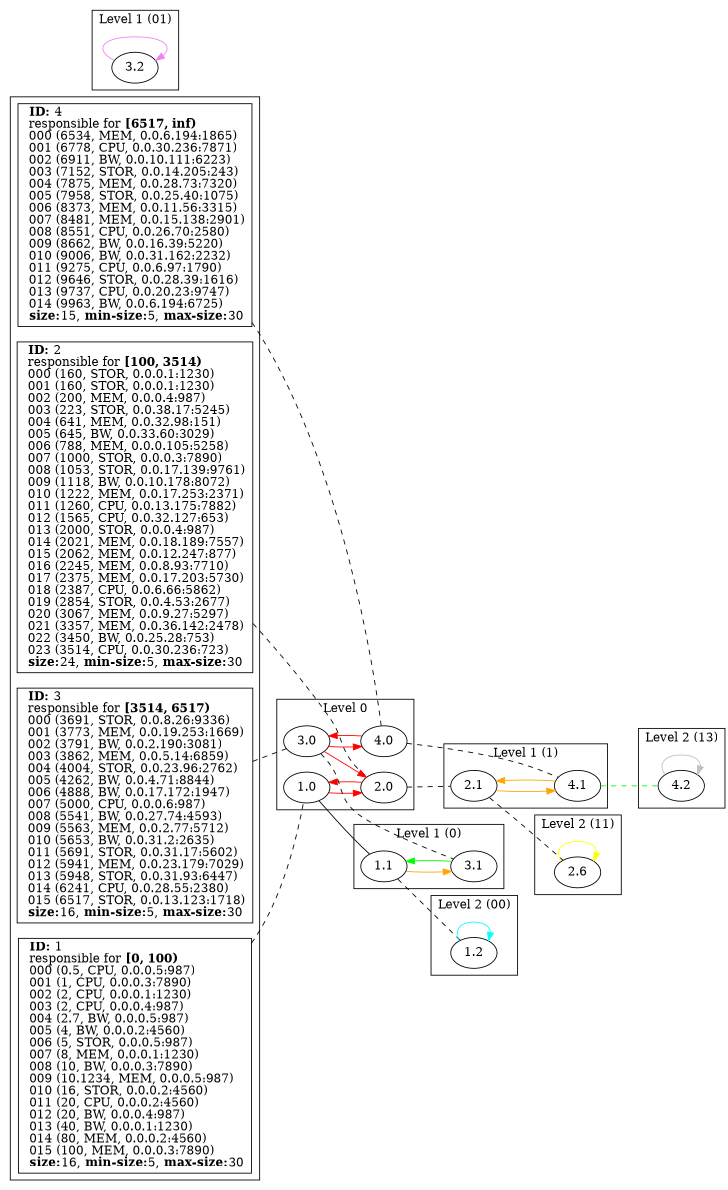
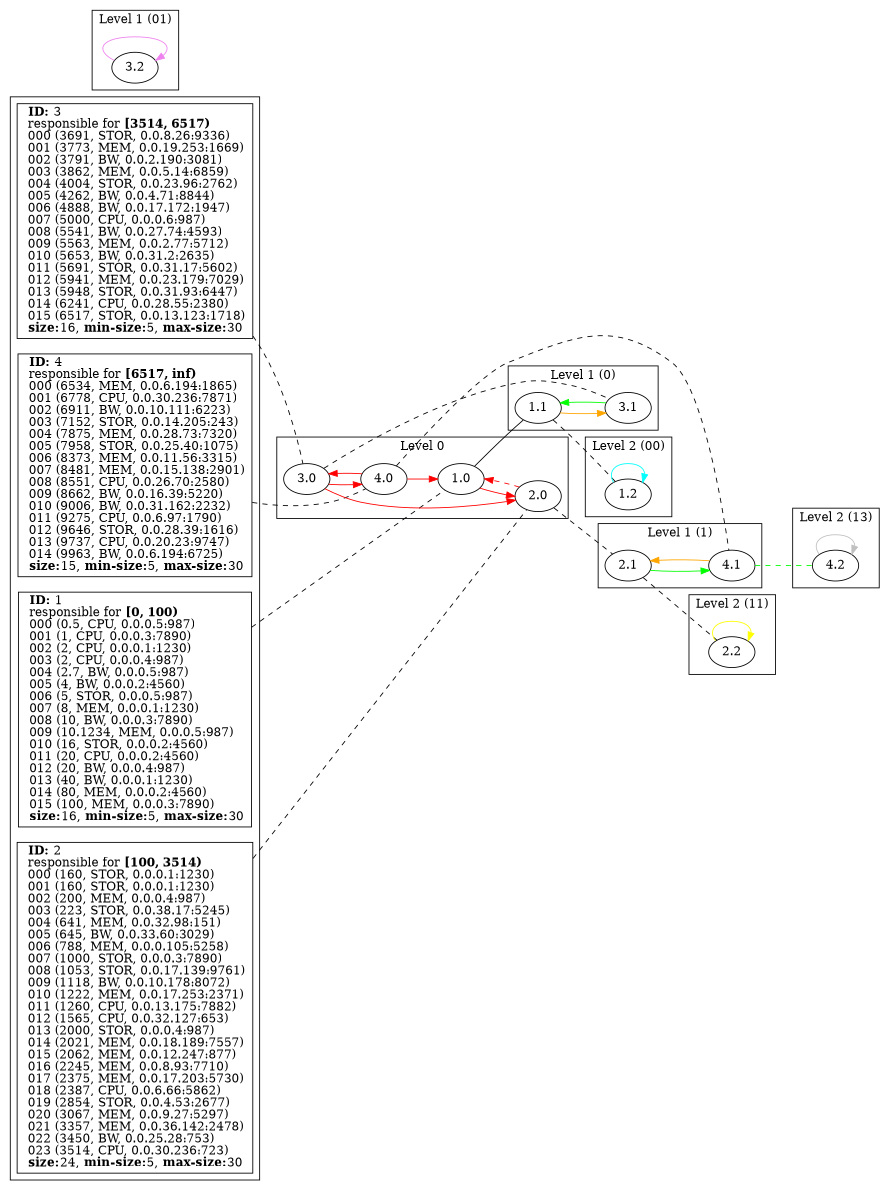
edge "4.0" -> "1.0": added
edge "2.0" -> "1.0": style solid -> dashed
edge "2.1" -> "4.1": color orange -> green
node "2.6": label "2.6" -> "2.2"
